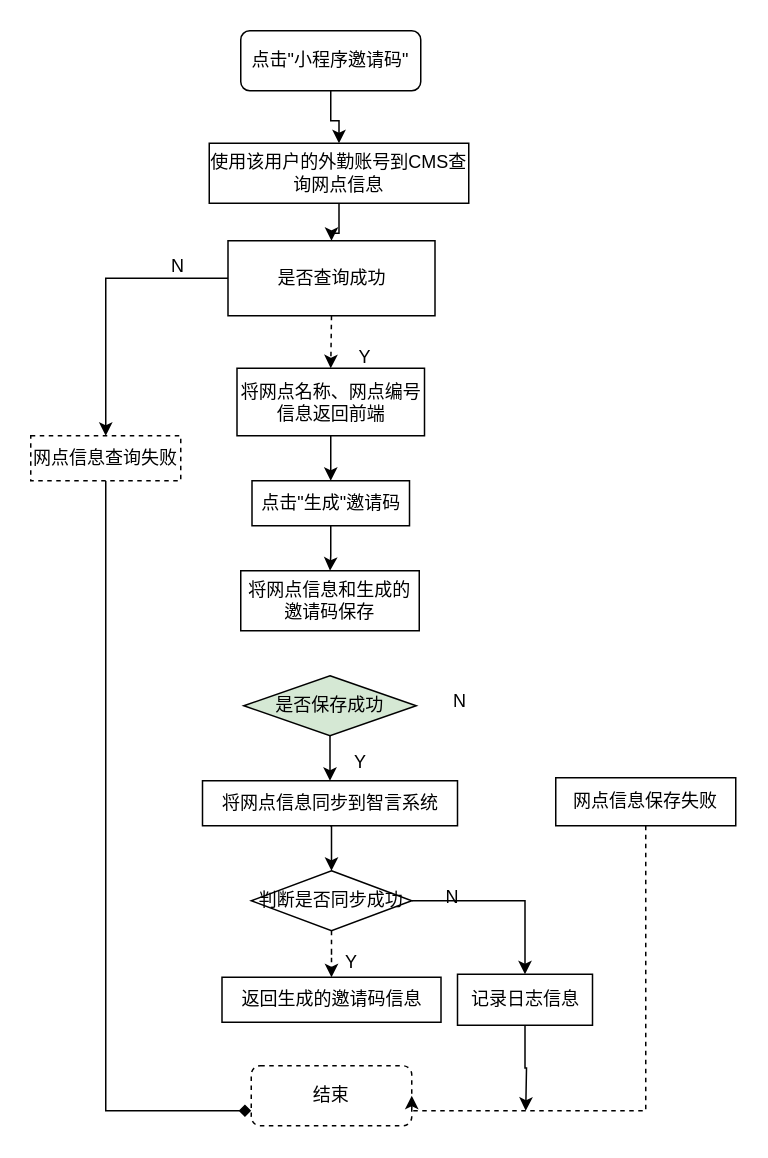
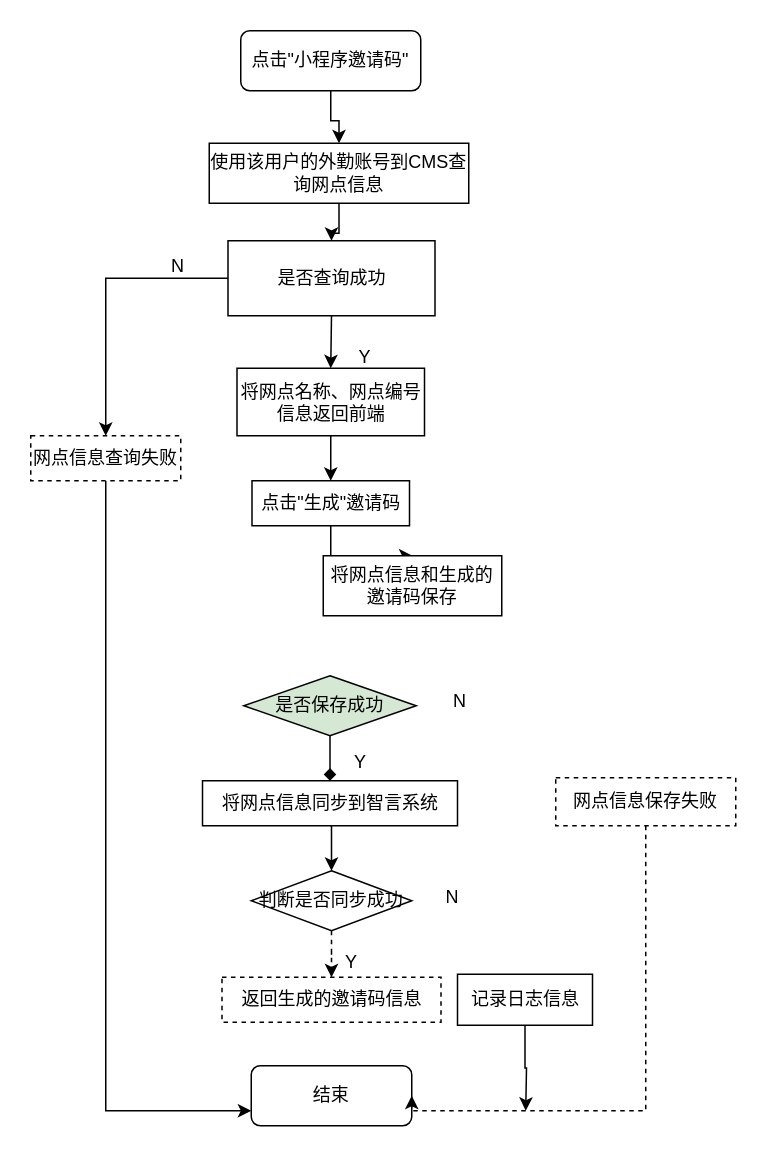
edge "是否查询成功" -> "将网点名称、网点编号信息返回前端": style dashed -> solid
node "将网点信息和生成的邀请码保存": moved (330, 601) -> (413, 586)
edge "是否保存成功" -> "将网点信息同步到智言系统": arrowhead classic -> diamond
node "网点信息保存失败": style solid -> dashed
edge "判断是否同步成功" -> "记录日志信息": removed
node "返回生成的邀请码信息": style solid -> dashed
node "结束": style dashed -> solid
edge "网点信息查询失败" -> "结束": arrowhead diamond -> classic
